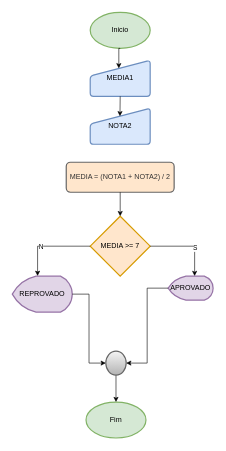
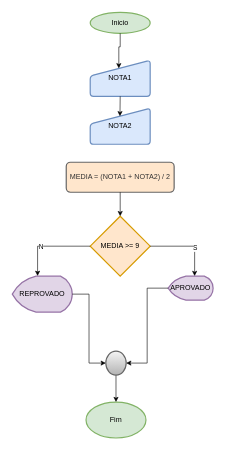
node "Inicio": size 60x36 -> 60x21
node "MEDIA1": label "MEDIA1" -> "NOTA1"
node "MEDIA >= 7": label "MEDIA >= 7" -> "MEDIA >= 9"
